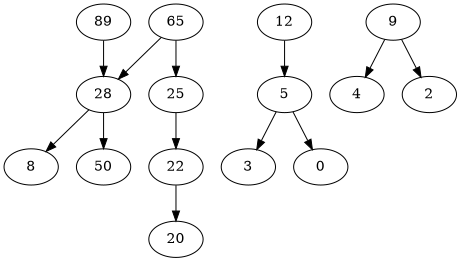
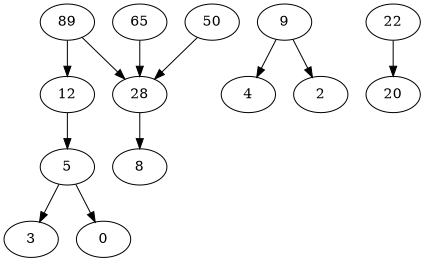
edge "89" -> "12": added
node "25": removed
edge "28" -> "50": reversed
